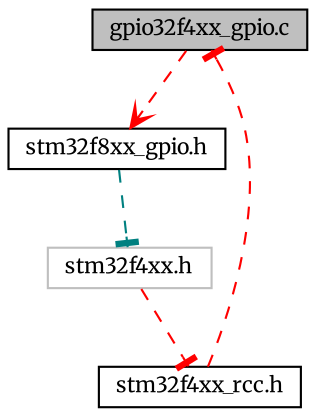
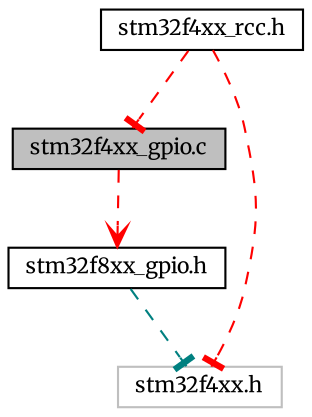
node "gpio32f4xx_gpio.c": label "gpio32f4xx_gpio.c" -> "stm32f4xx_gpio.c"
edge "stm32f4xx.h" -> "stm32f4xx_rcc.h": reversed
